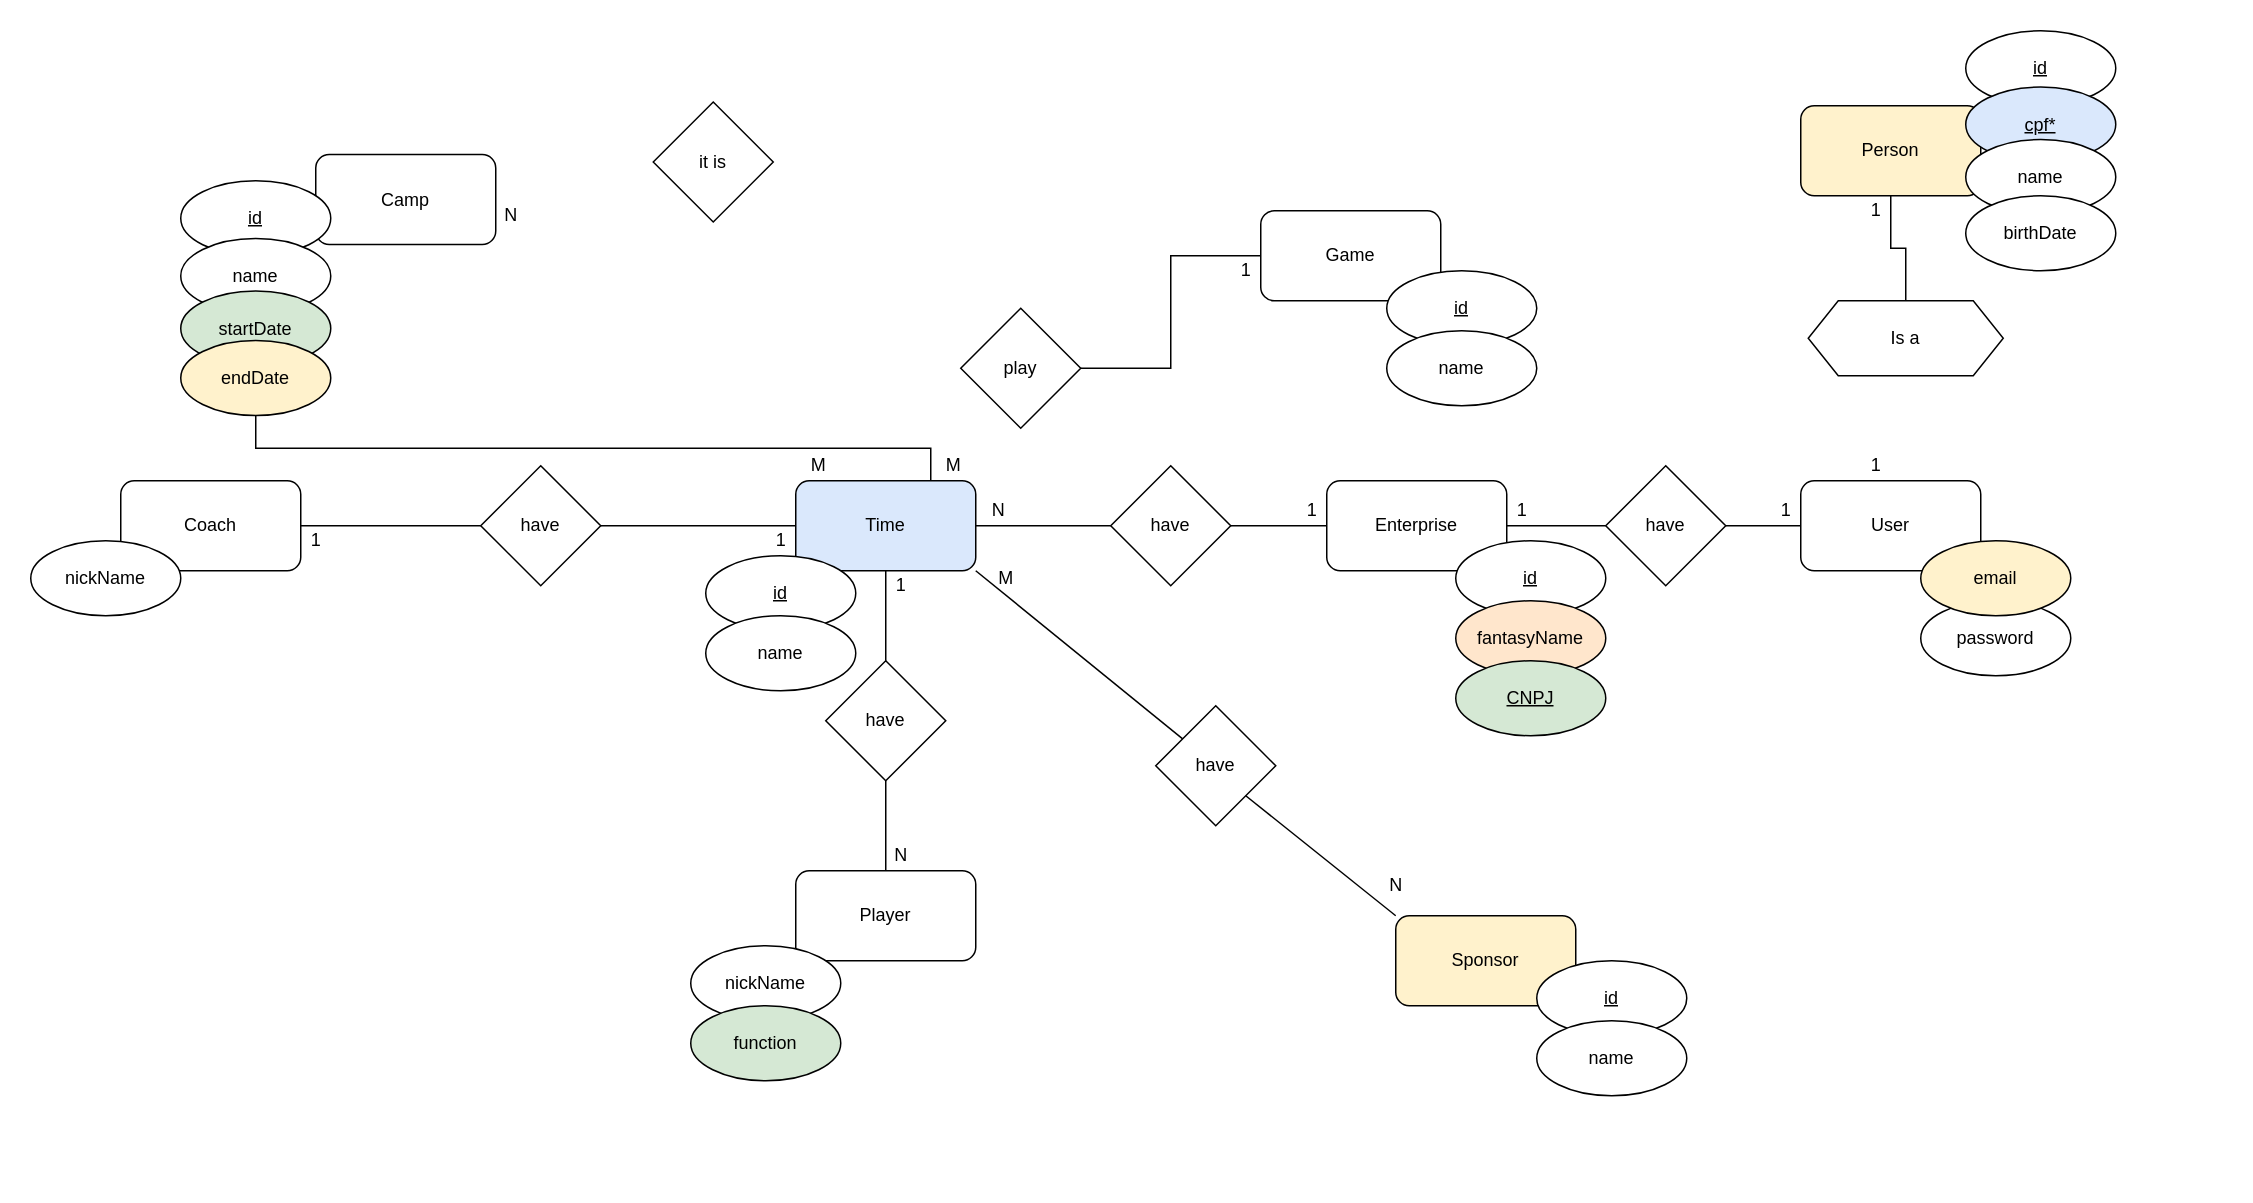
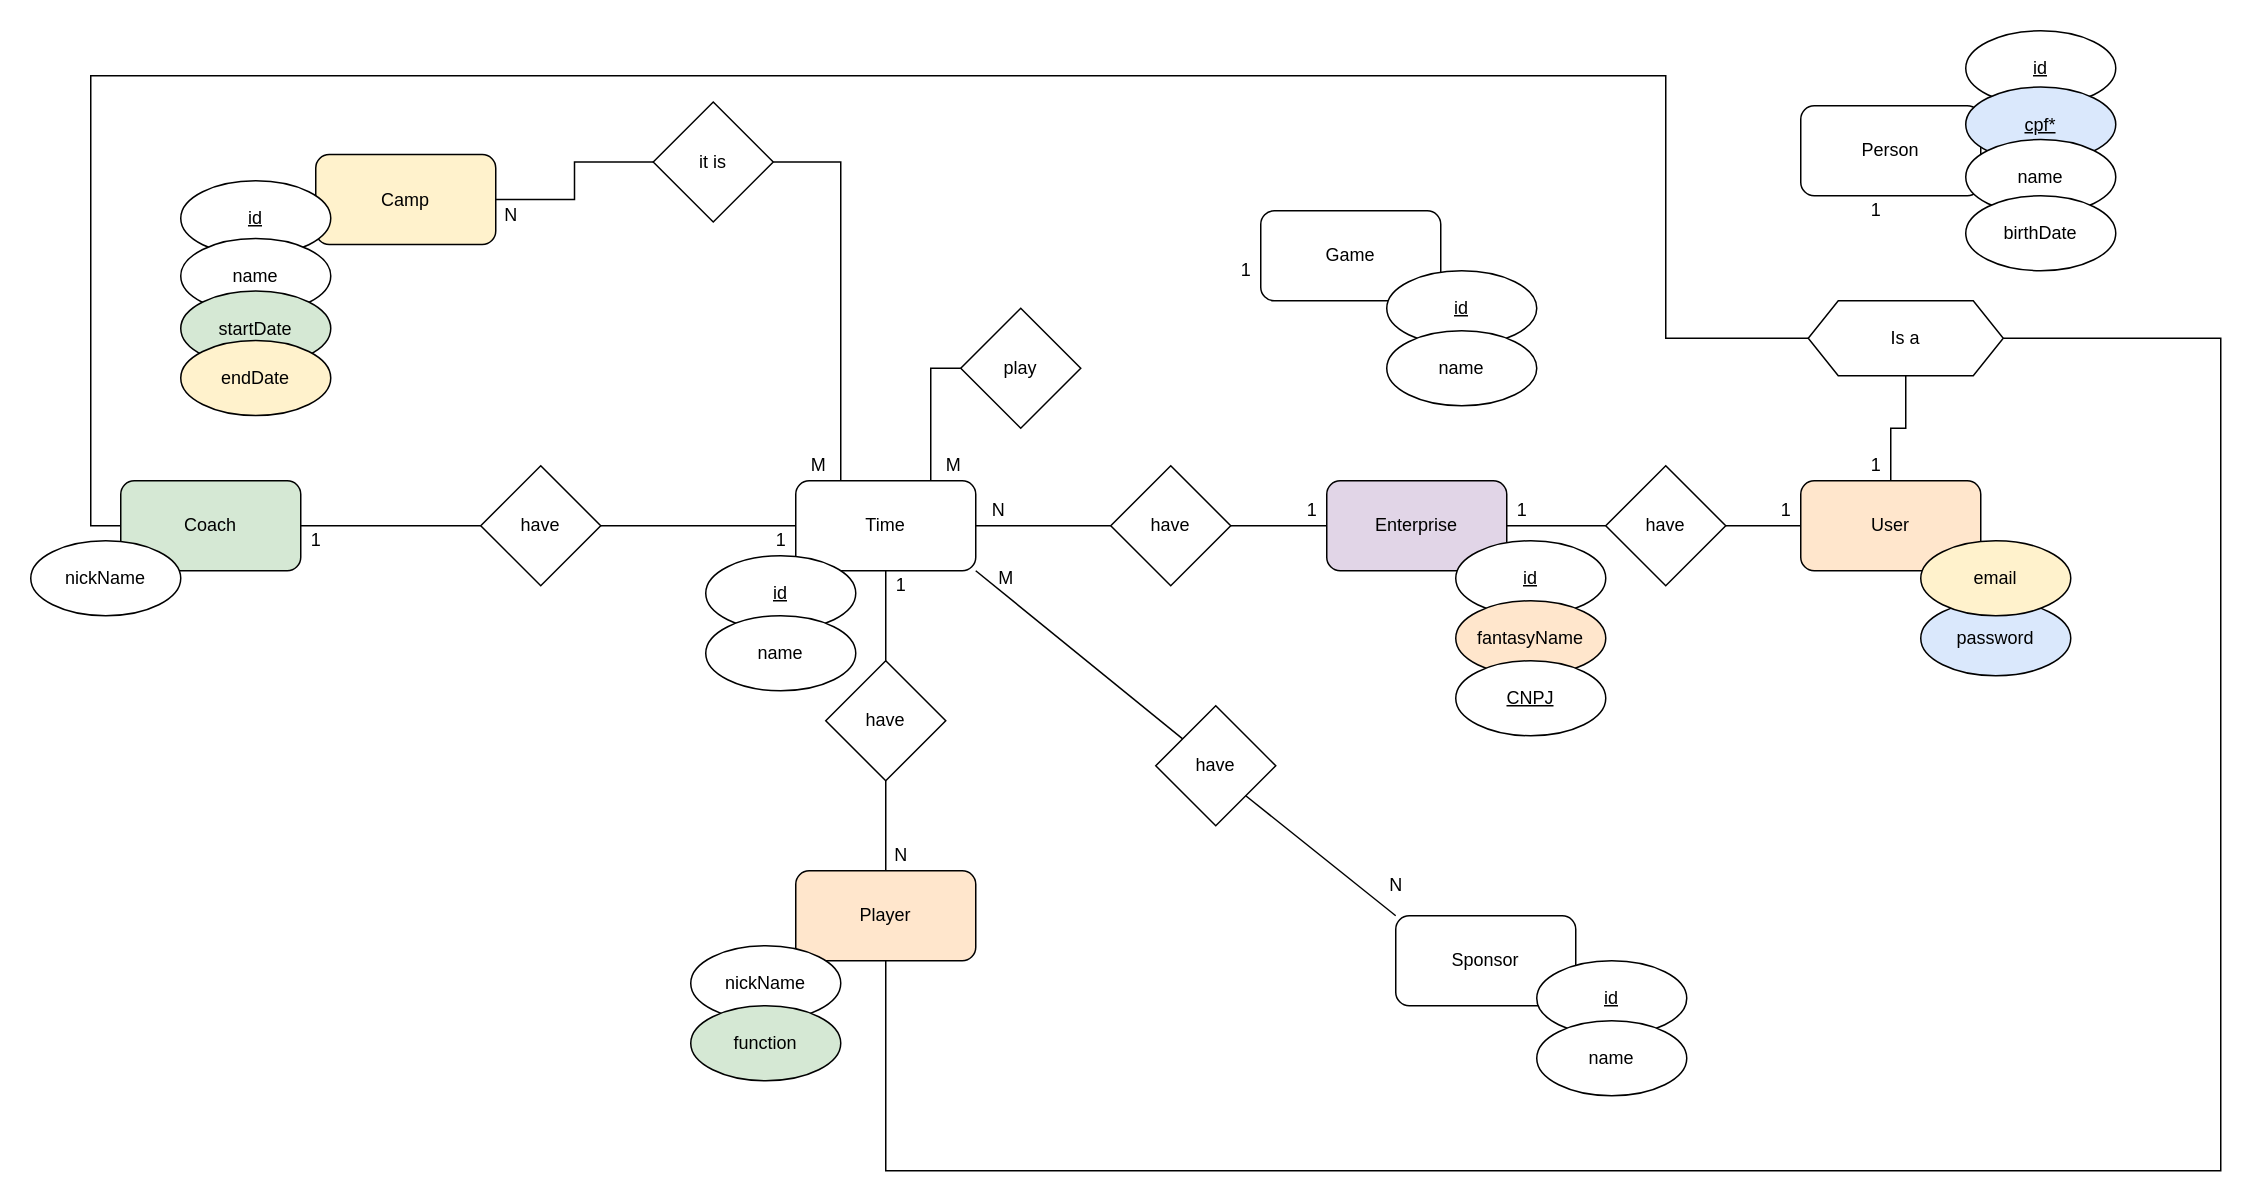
edge "Is a" -- "Coach": added
node "Person": fillcolor #fff2cc -> #ffffff
edge "it is" -- "Camp": added
node "Camp": fillcolor #ffffff -> #fff2cc
edge "Person" -- "Is a": removed
edge "it is" -- "Time": added
edge "Game" -- "play": removed
edge "Is a" -- "User": added
edge "endDate" -- "Time": now "play" -- "Time"
node "Coach": fillcolor #ffffff -> #d5e8d4
node "Time": fillcolor #dae8fc -> #ffffff
node "Enterprise": fillcolor #ffffff -> #e1d5e7
node "User": fillcolor #ffffff -> #ffe6cc
node "password": fillcolor #ffffff -> #dae8fc
node "CNPJ": fillcolor #d5e8d4 -> #ffffff
node "Player": fillcolor #ffffff -> #ffe6cc
node "Sponsor": fillcolor #fff2cc -> #ffffff
edge "Is a" -- "Player": added
